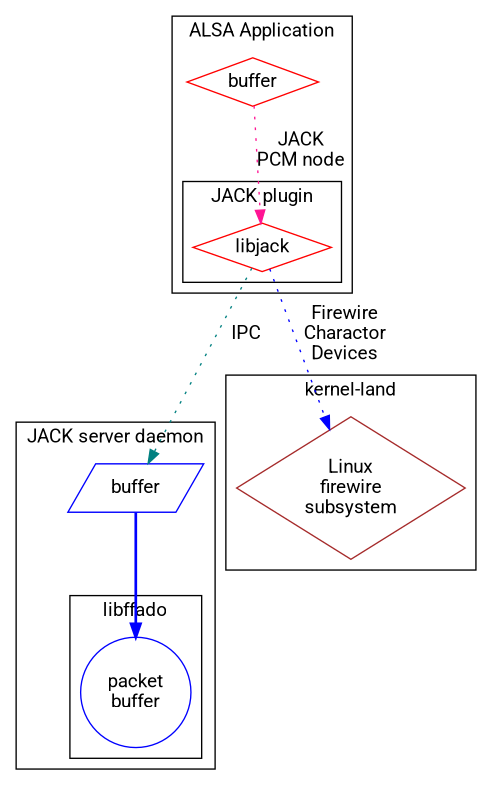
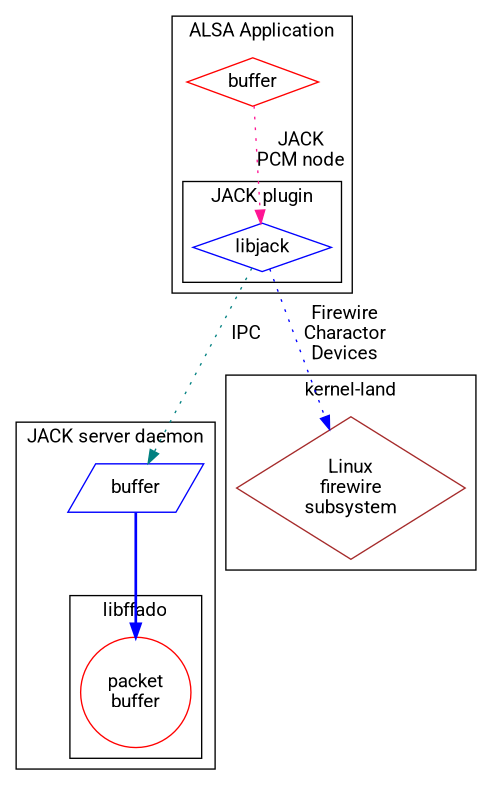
node "libjack": color red -> blue
node "packet buffer": color blue -> red
